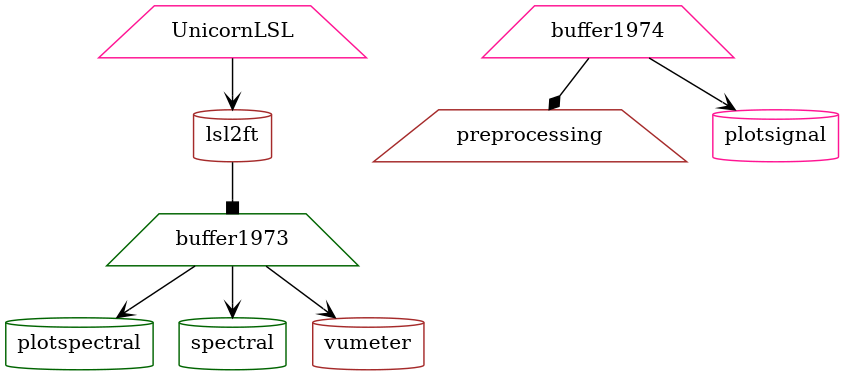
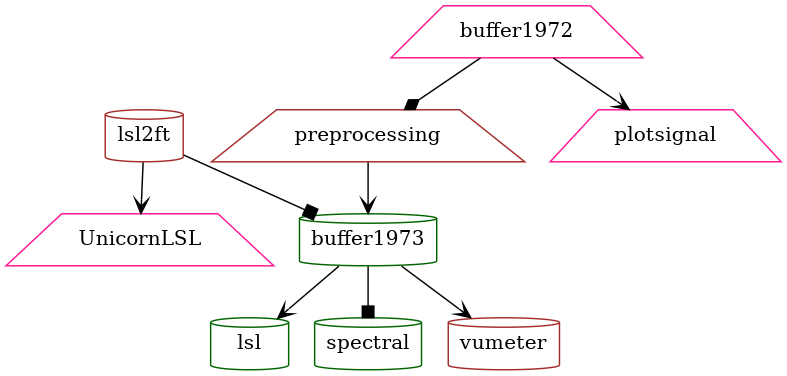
node "buffer1974": label "buffer1974" -> "buffer1972"
edge "UnicornLSL" -> "lsl2ft": reversed
node "plotsignal": shape cylinder -> trapezium
edge "preprocessing" -> "buffer1973": added
node "buffer1973": shape trapezium -> cylinder
edge "buffer1973" -> "spectral": arrowhead vee -> box
node "plotspectral": label "plotspectral" -> "lsl"
